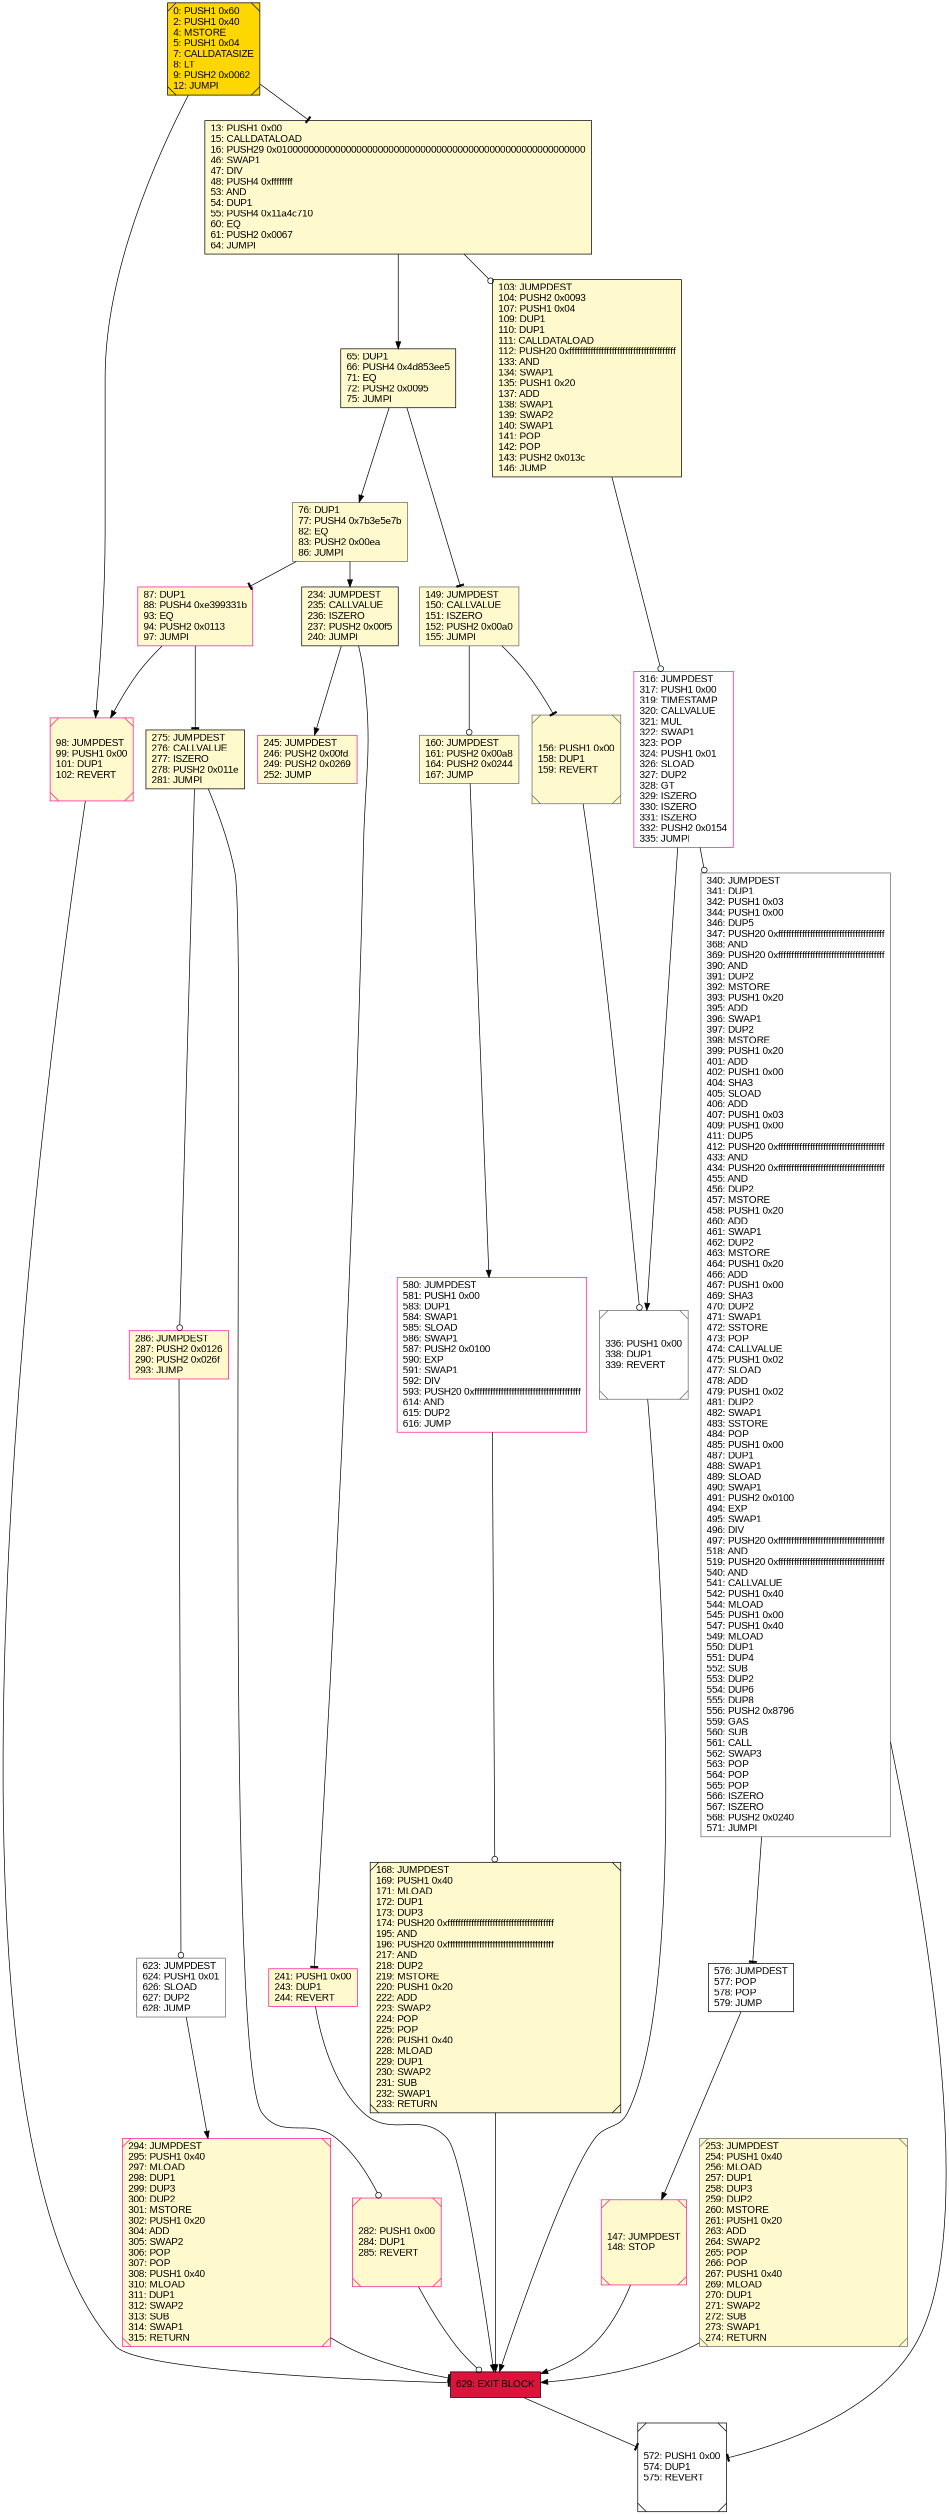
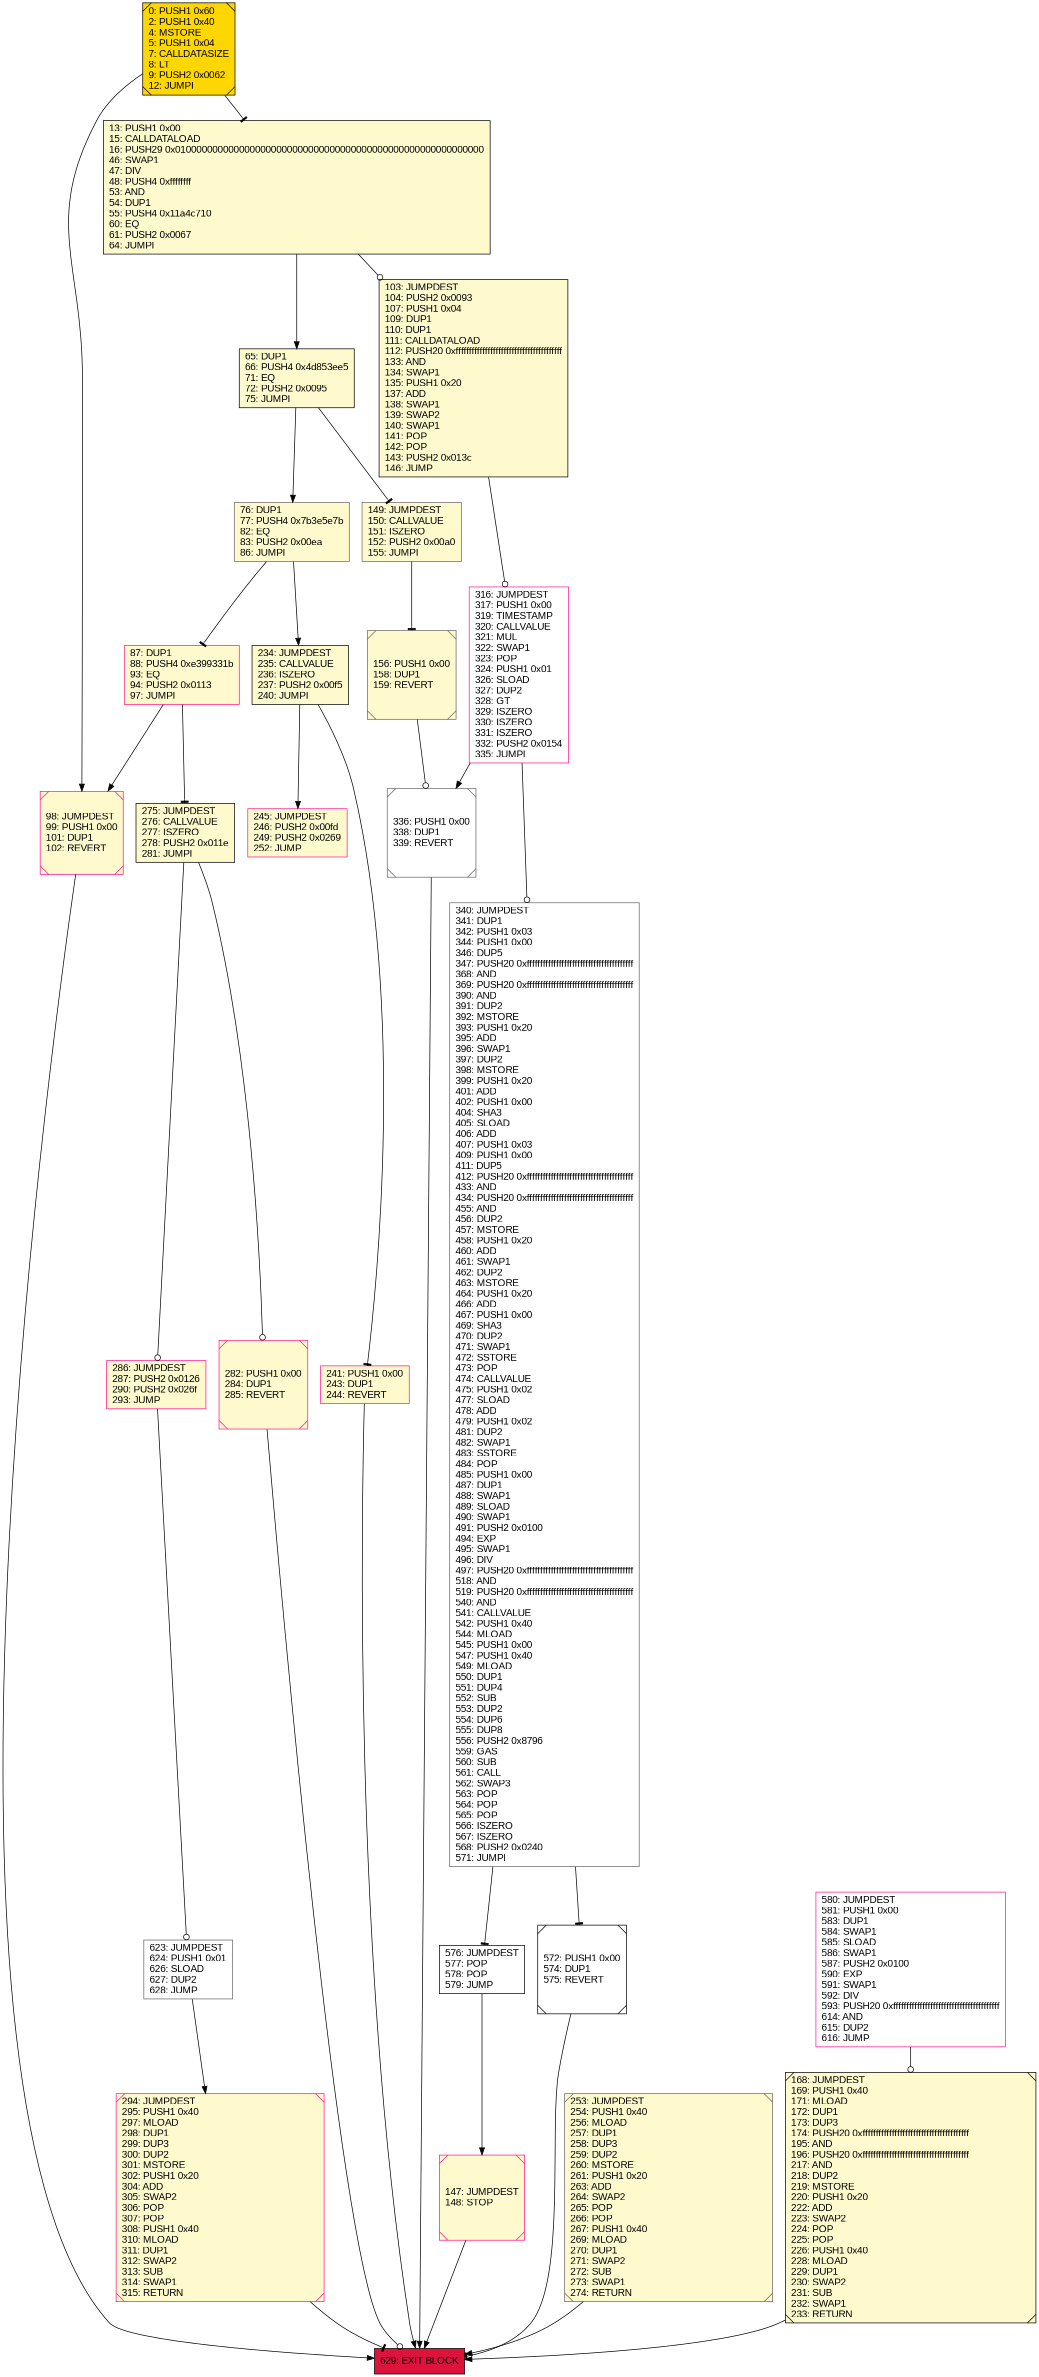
node "160: JUMPDEST 161: PUSH2 0x00a8 164: PUSH2 0x0244 167: JUMP": removed
edge "98: JUMPDEST 99: PUSH1 0x00 101: DUP1 102: REVERT" -> "629: EXIT BLOCK": arrowhead tee -> normal
edge "629: EXIT BLOCK" -> "572: PUSH1 0x00 574: DUP1 575: REVERT": reversed
